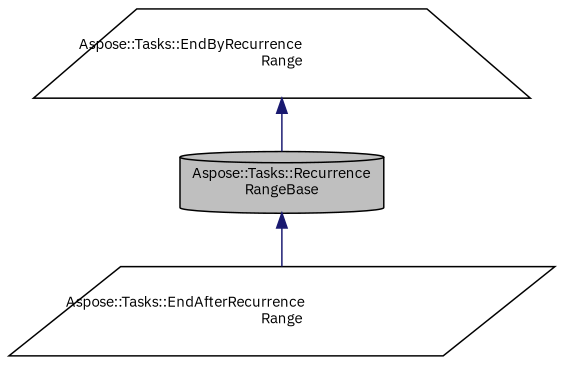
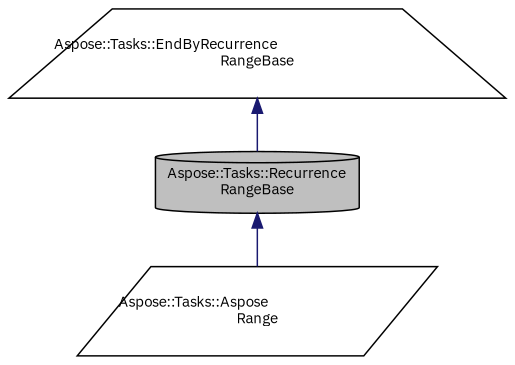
node "Aspose::Tasks::EndByRecurrence Range": label "Aspose::Tasks::EndByRecurrence Range" -> "Aspose::Tasks::EndByRecurrence RangeBase"
node "Aspose::Tasks::EndAfterRecurrence Range": label "Aspose::Tasks::EndAfterRecurrence Range" -> "Aspose::Tasks::Aspose Range"
